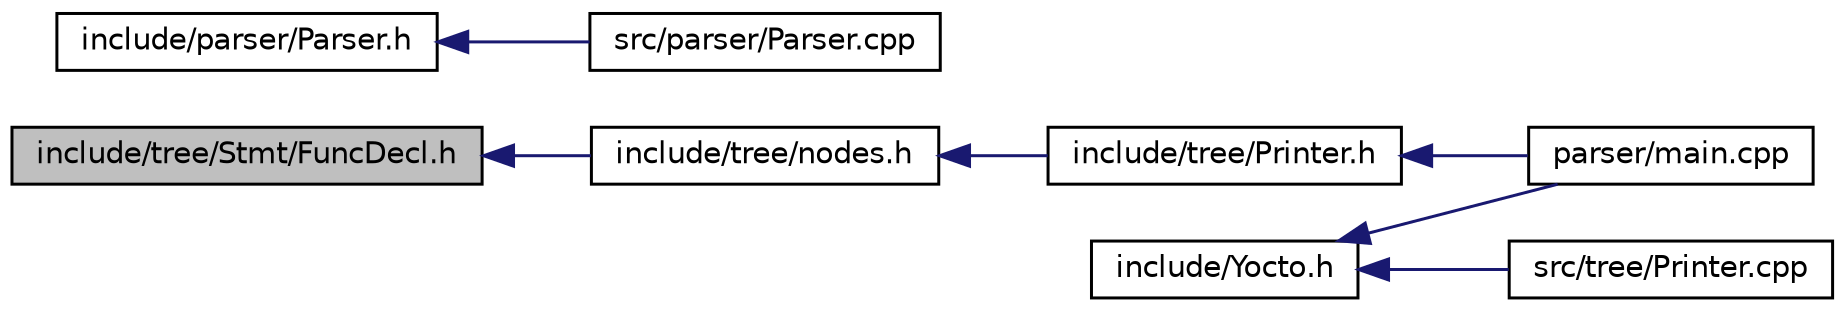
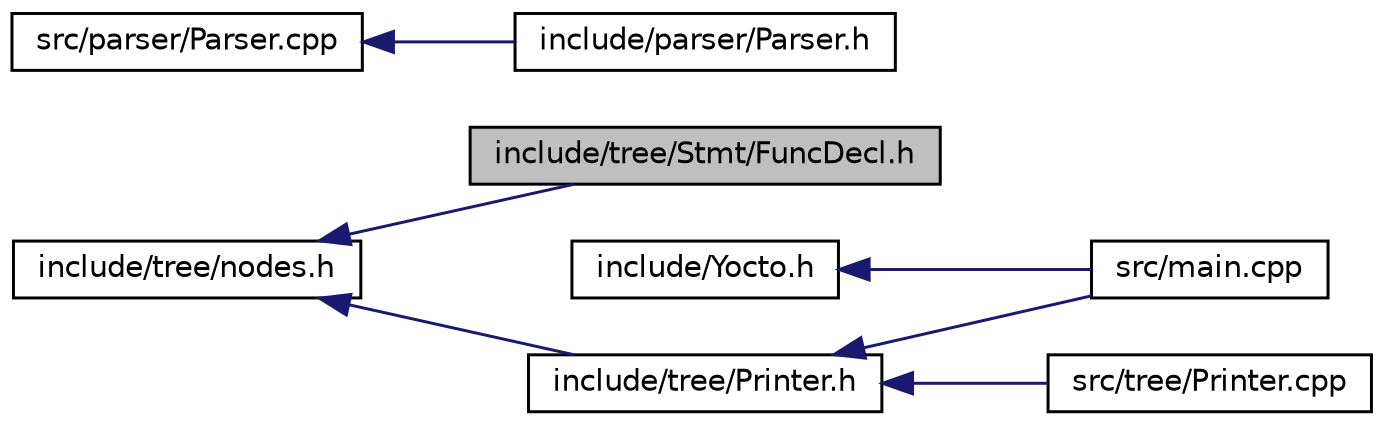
edge "src/parser/Parser.cpp" -> "include/parser/Parser.h": reversed
edge "include/tree/nodes.h" -> "include/tree/Stmt/FuncDecl.h": reversed
node "parser/main.cpp": label "parser/main.cpp" -> "src/main.cpp"
edge "src/tree/Printer.cpp" -> "include/Yocto.h": now "src/tree/Printer.cpp" -> "include/tree/Printer.h"
